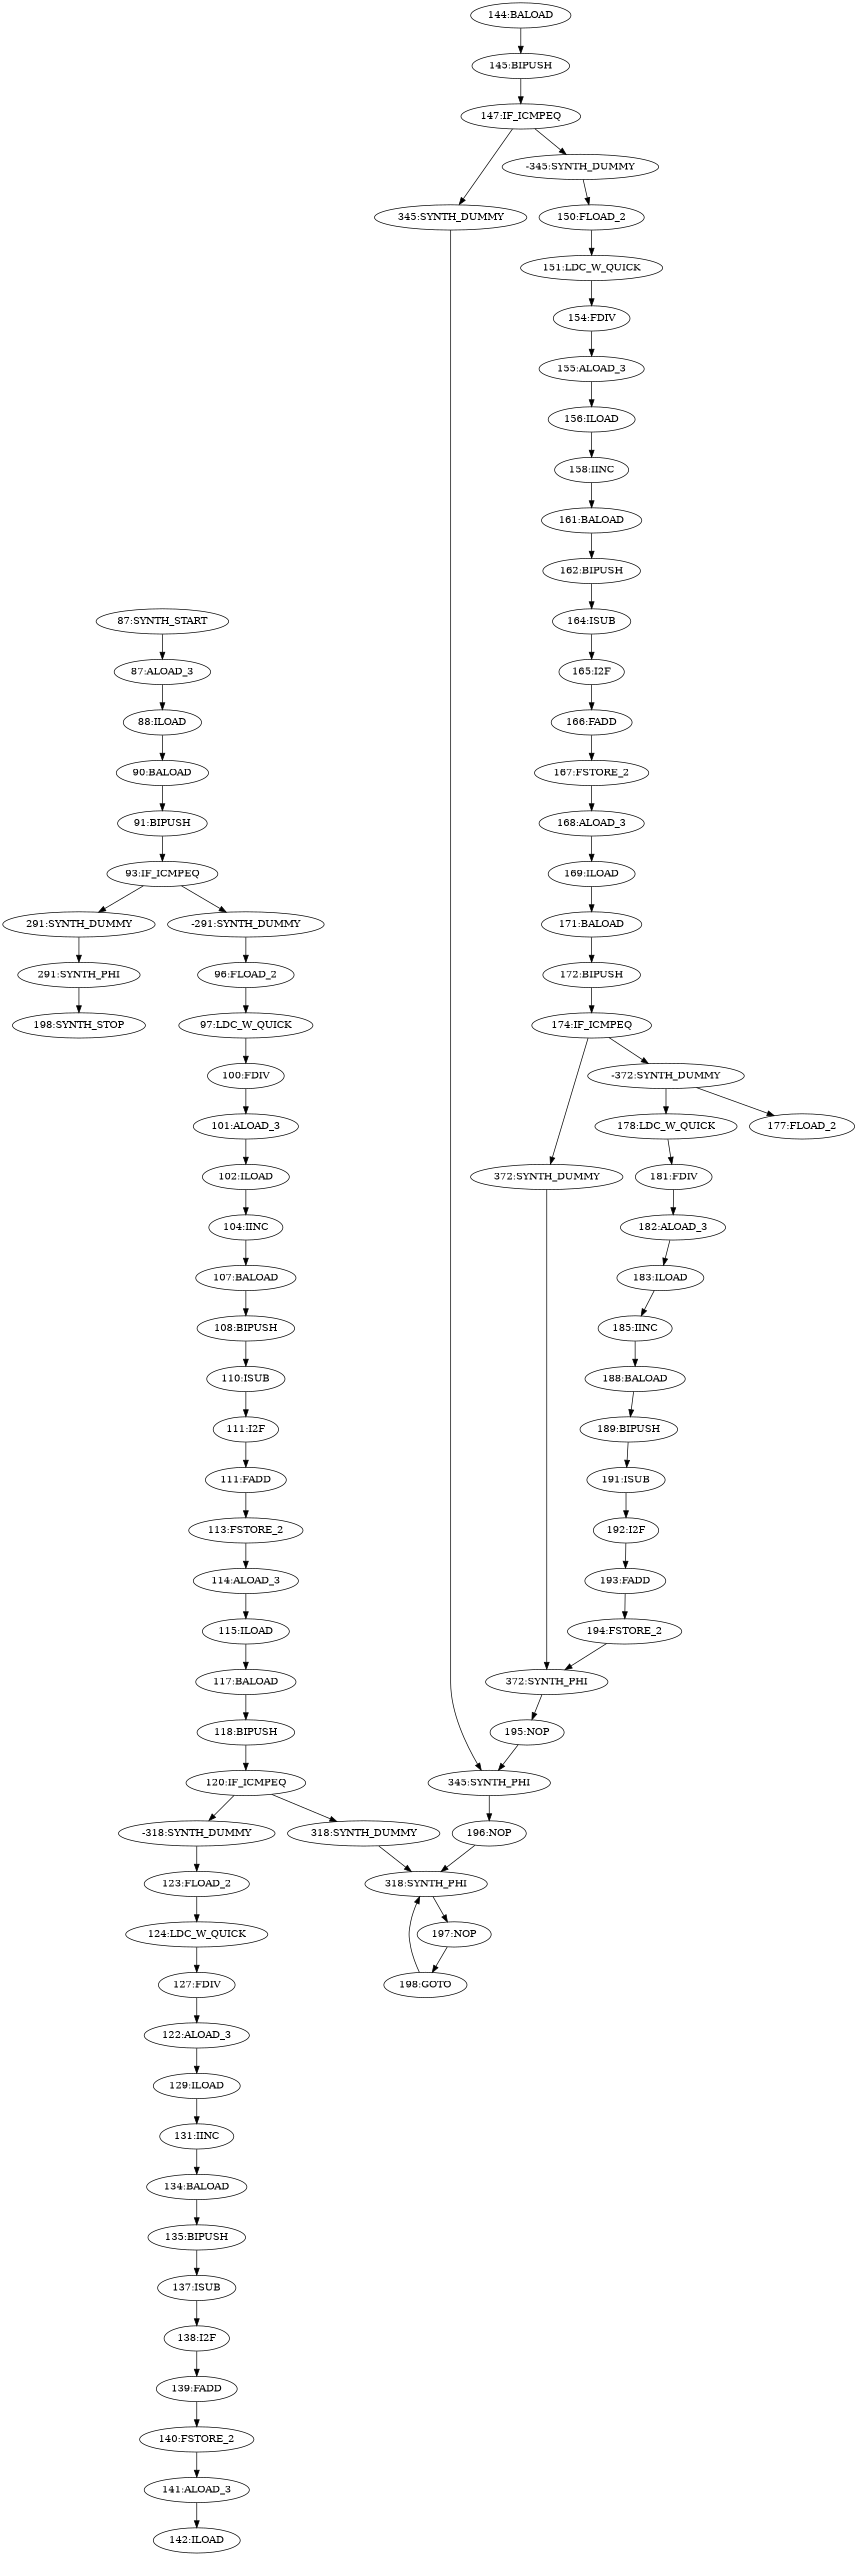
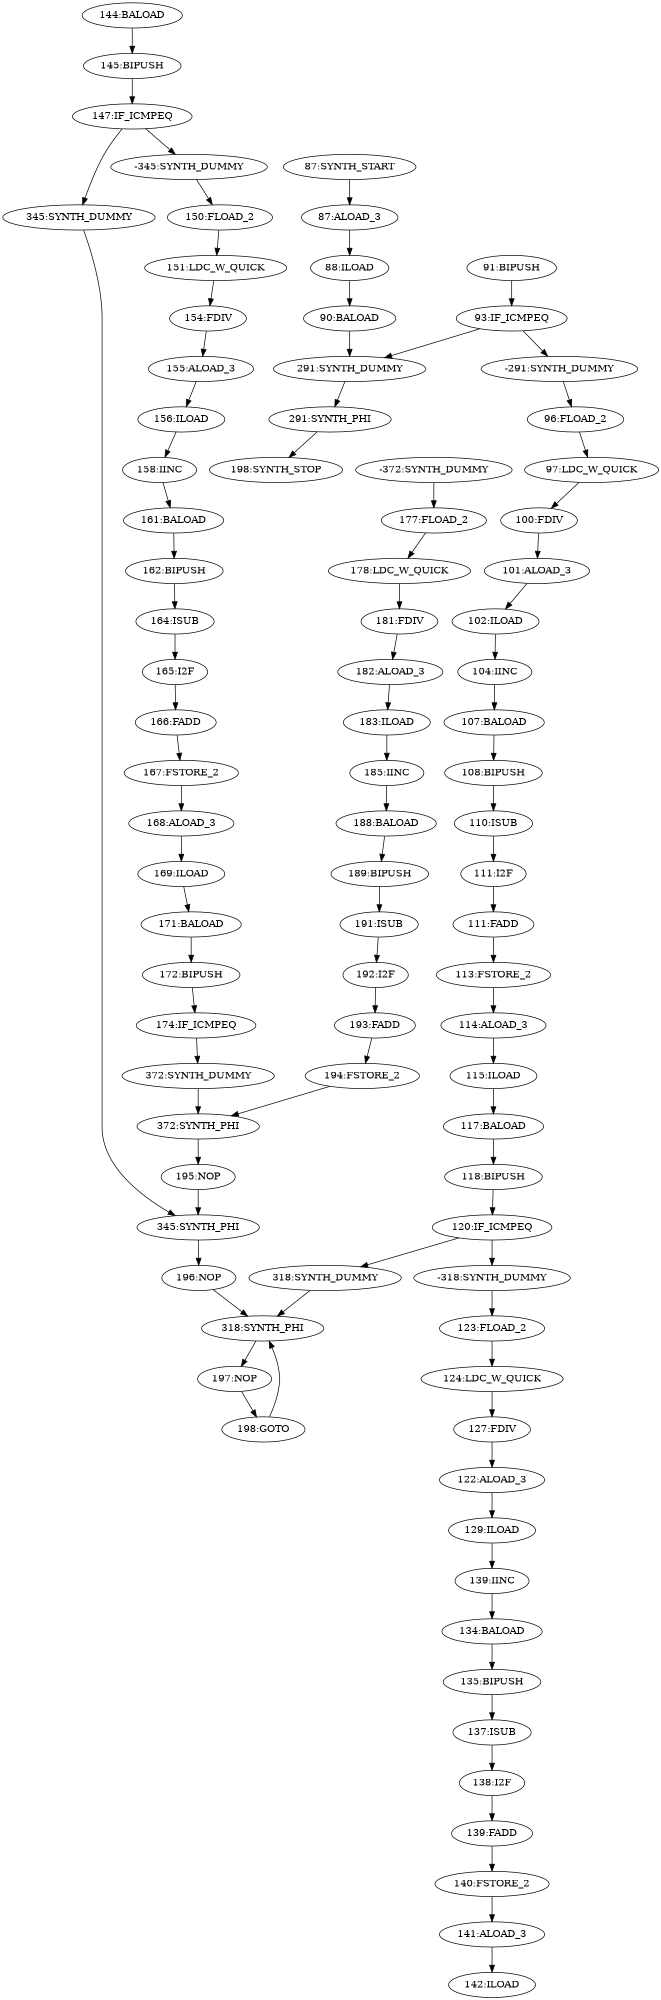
edge "90:BALOAD" -> "91:BIPUSH": now "90:BALOAD" -> "291:SYNTH_DUMMY"
edge "174:IF_ICMPEQ" -> "-372:SYNTH_DUMMY": removed
edge "-372:SYNTH_DUMMY" -> "178:LDC_W_QUICK": now "177:FLOAD_2" -> "178:LDC_W_QUICK"
node "131:IINC": label "131:IINC" -> "139:IINC"
